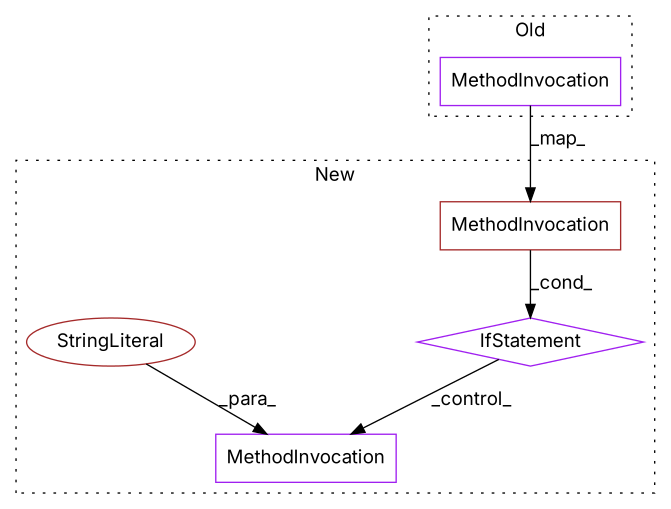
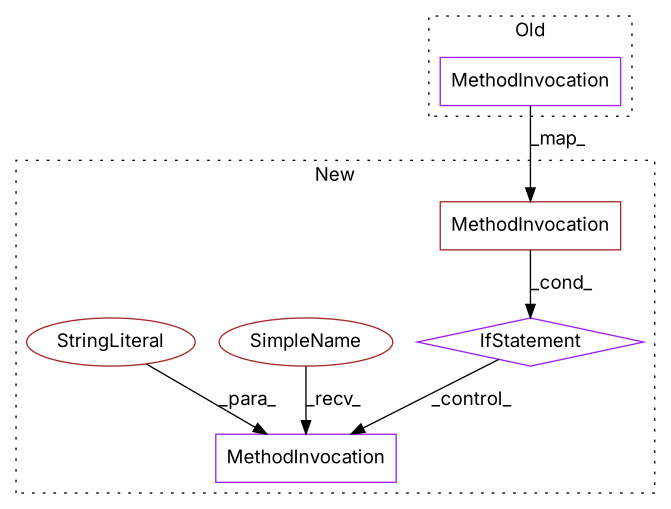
node "SimpleName": added
